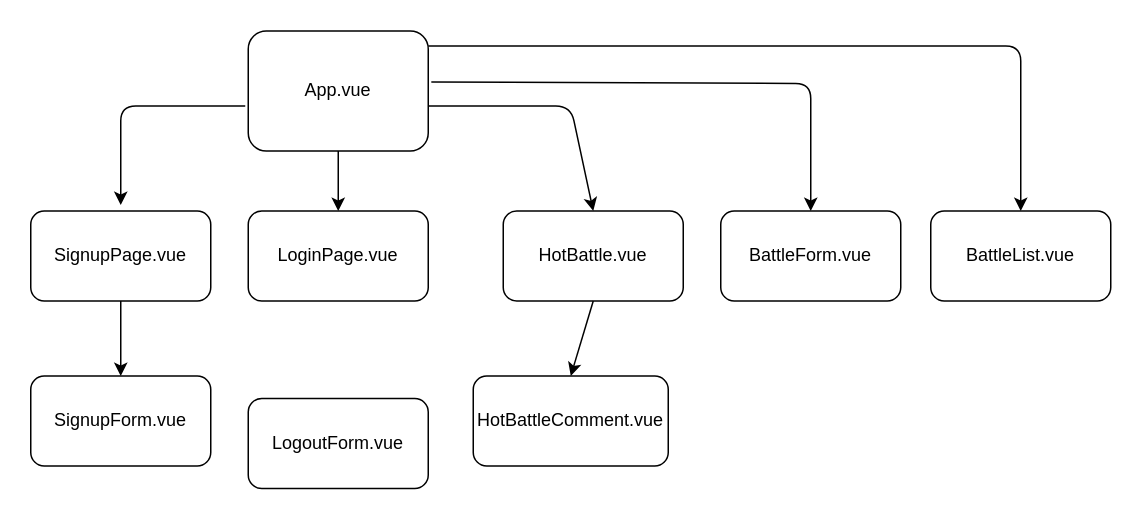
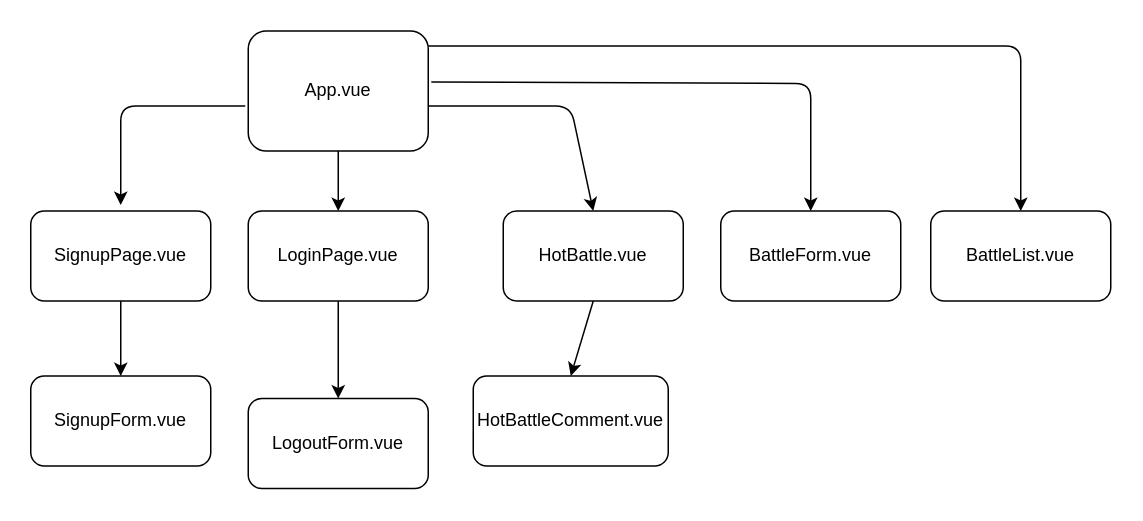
edge "LoginPage.vue" -> "LogoutForm.vue": added
